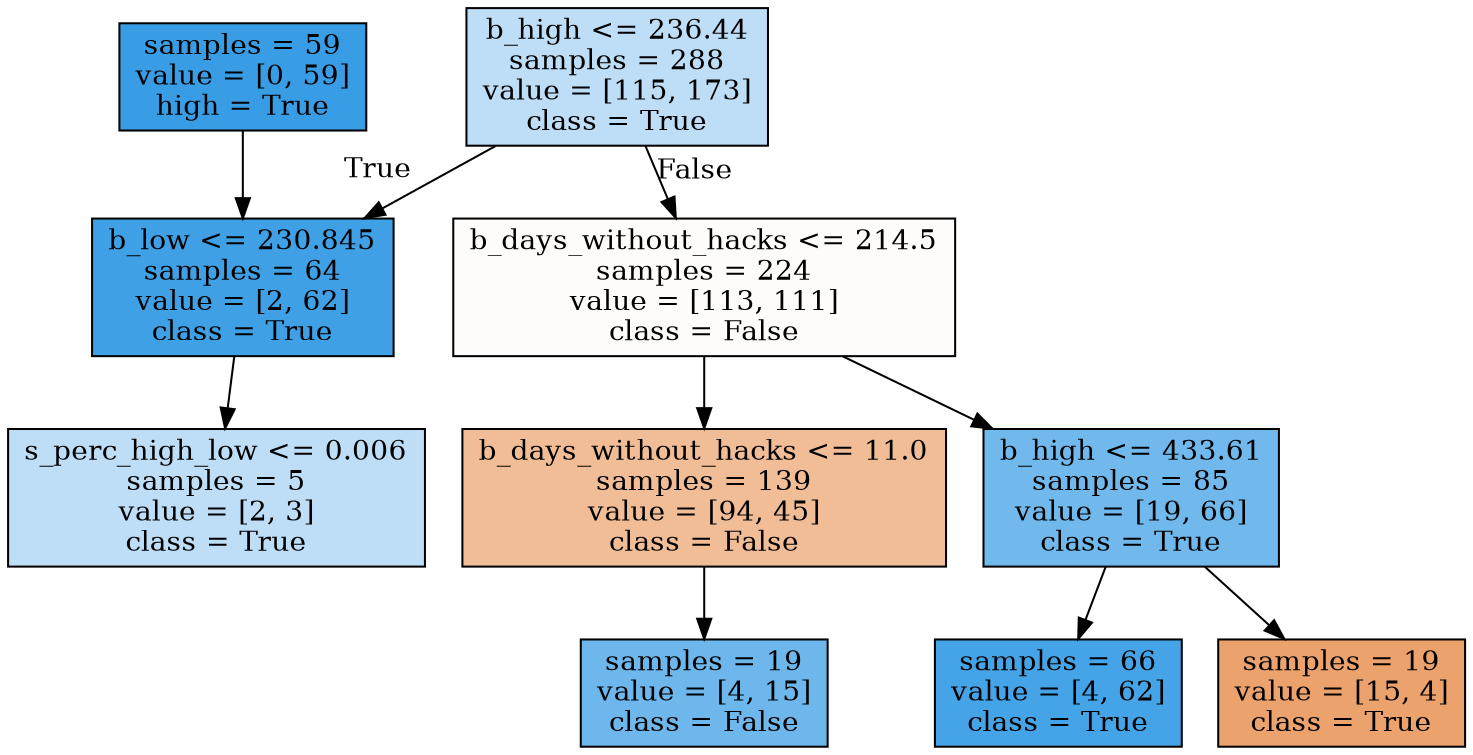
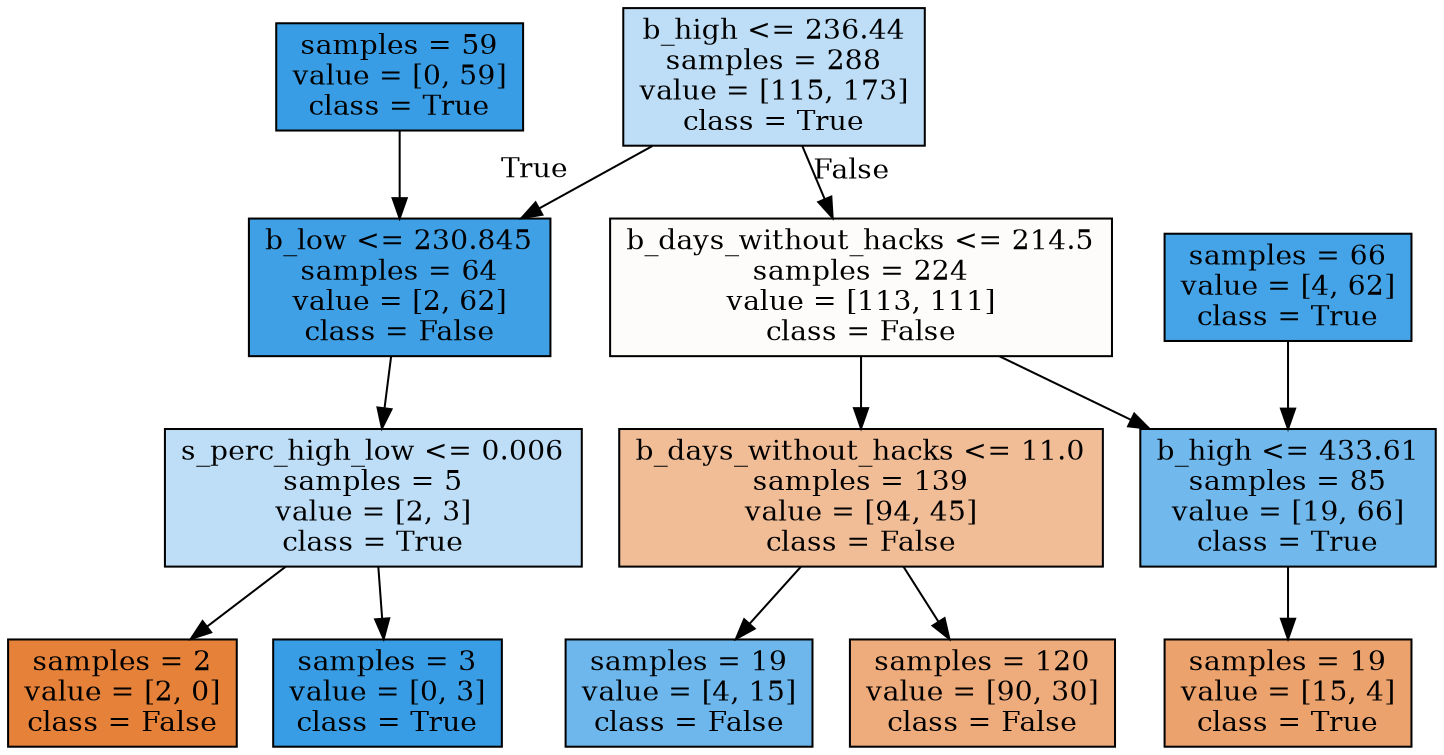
node "samples = 59 value = [0, 59] high = True": label "samples = 59 value = [0, 59] high = True" -> "samples = 59 value = [0, 59] class = True"
node "b_low <= 230.845 samples = 64 value = [2, 62] class = True": label "b_low <= 230.845 samples = 64 value = [2, 62] class = True" -> "b_low <= 230.845 samples = 64 value = [2, 62] class = False"
edge "b_high <= 433.61 samples = 85 value = [19, 66] class = True" -> "samples = 66 value = [4, 62] class = True": reversed
node "samples = 2 value = [2, 0] class = False": added
node "samples = 3 value = [0, 3] class = True": added
node "samples = 120 value = [90, 30] class = False": added
